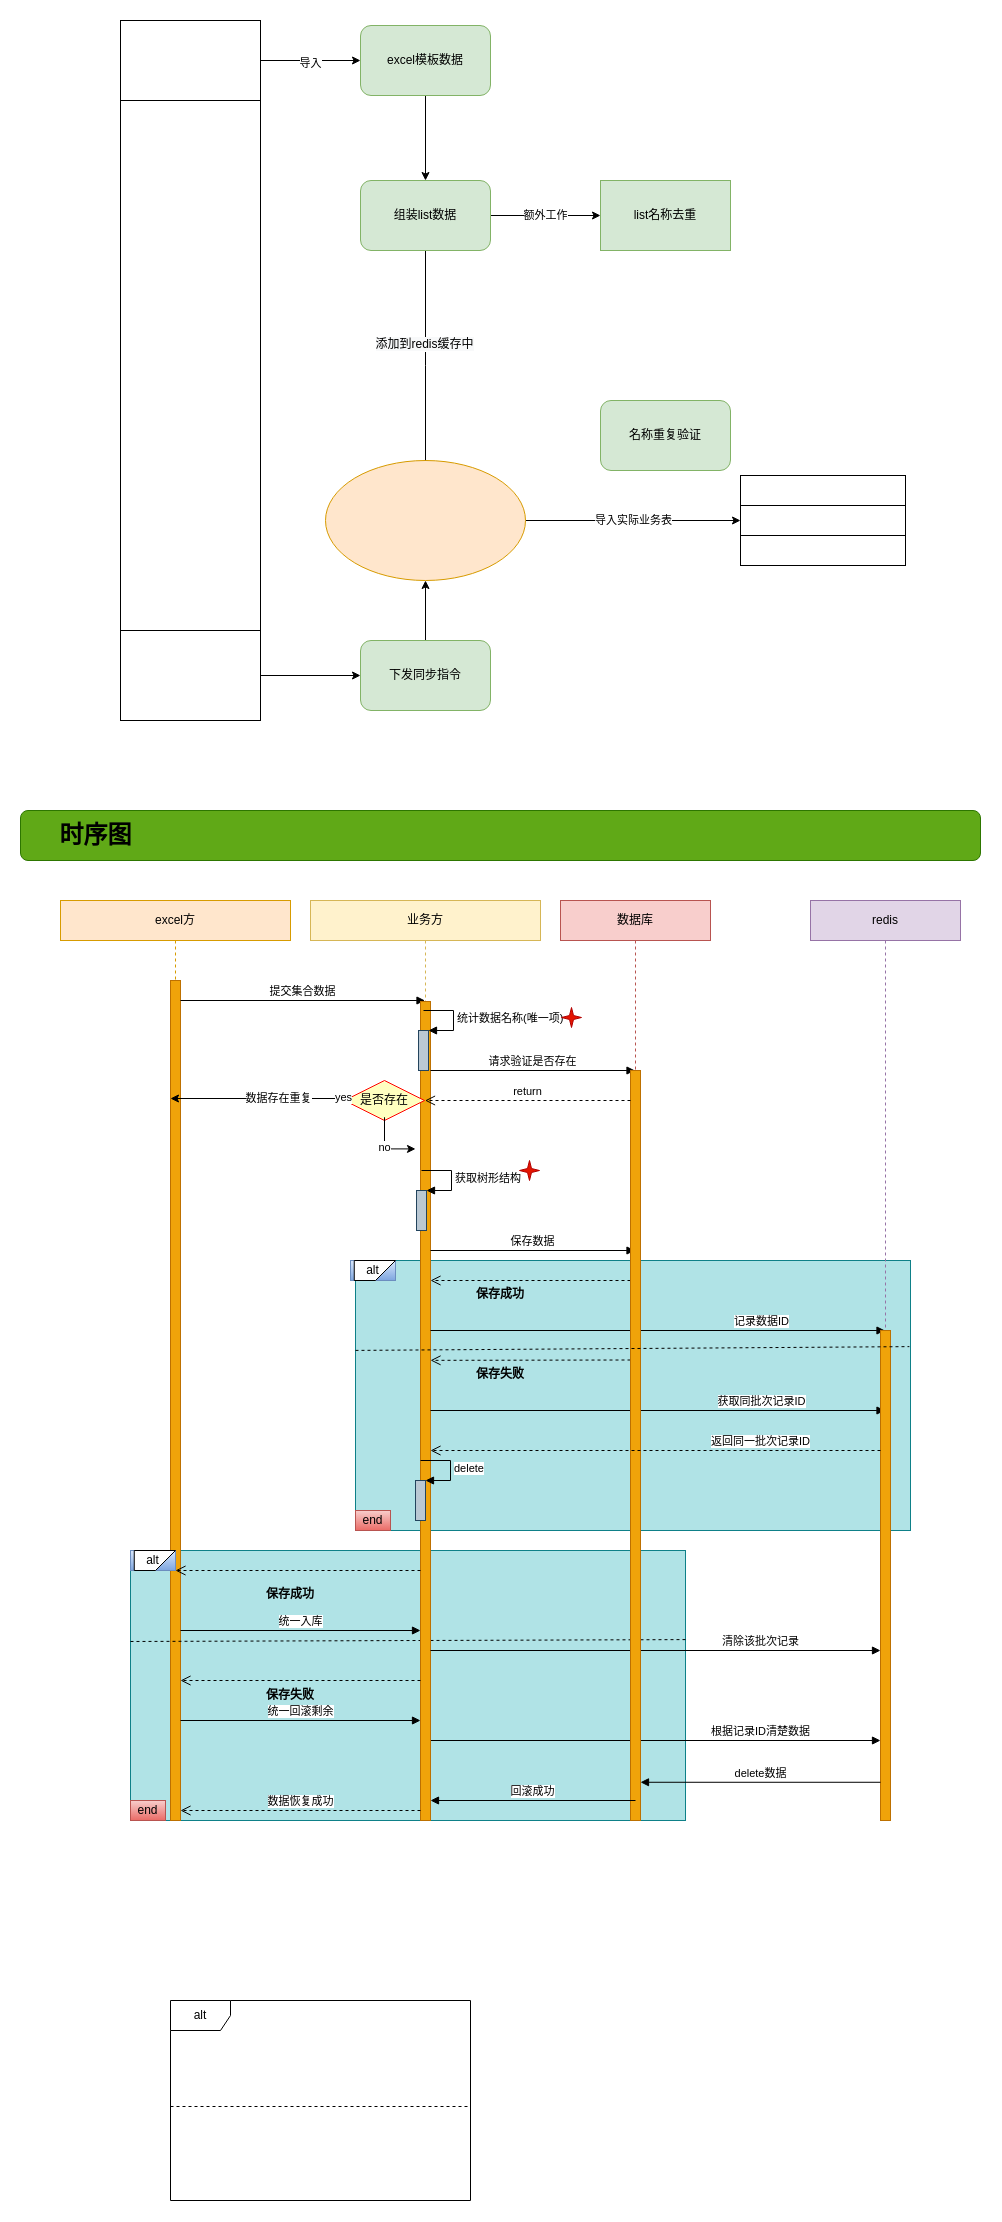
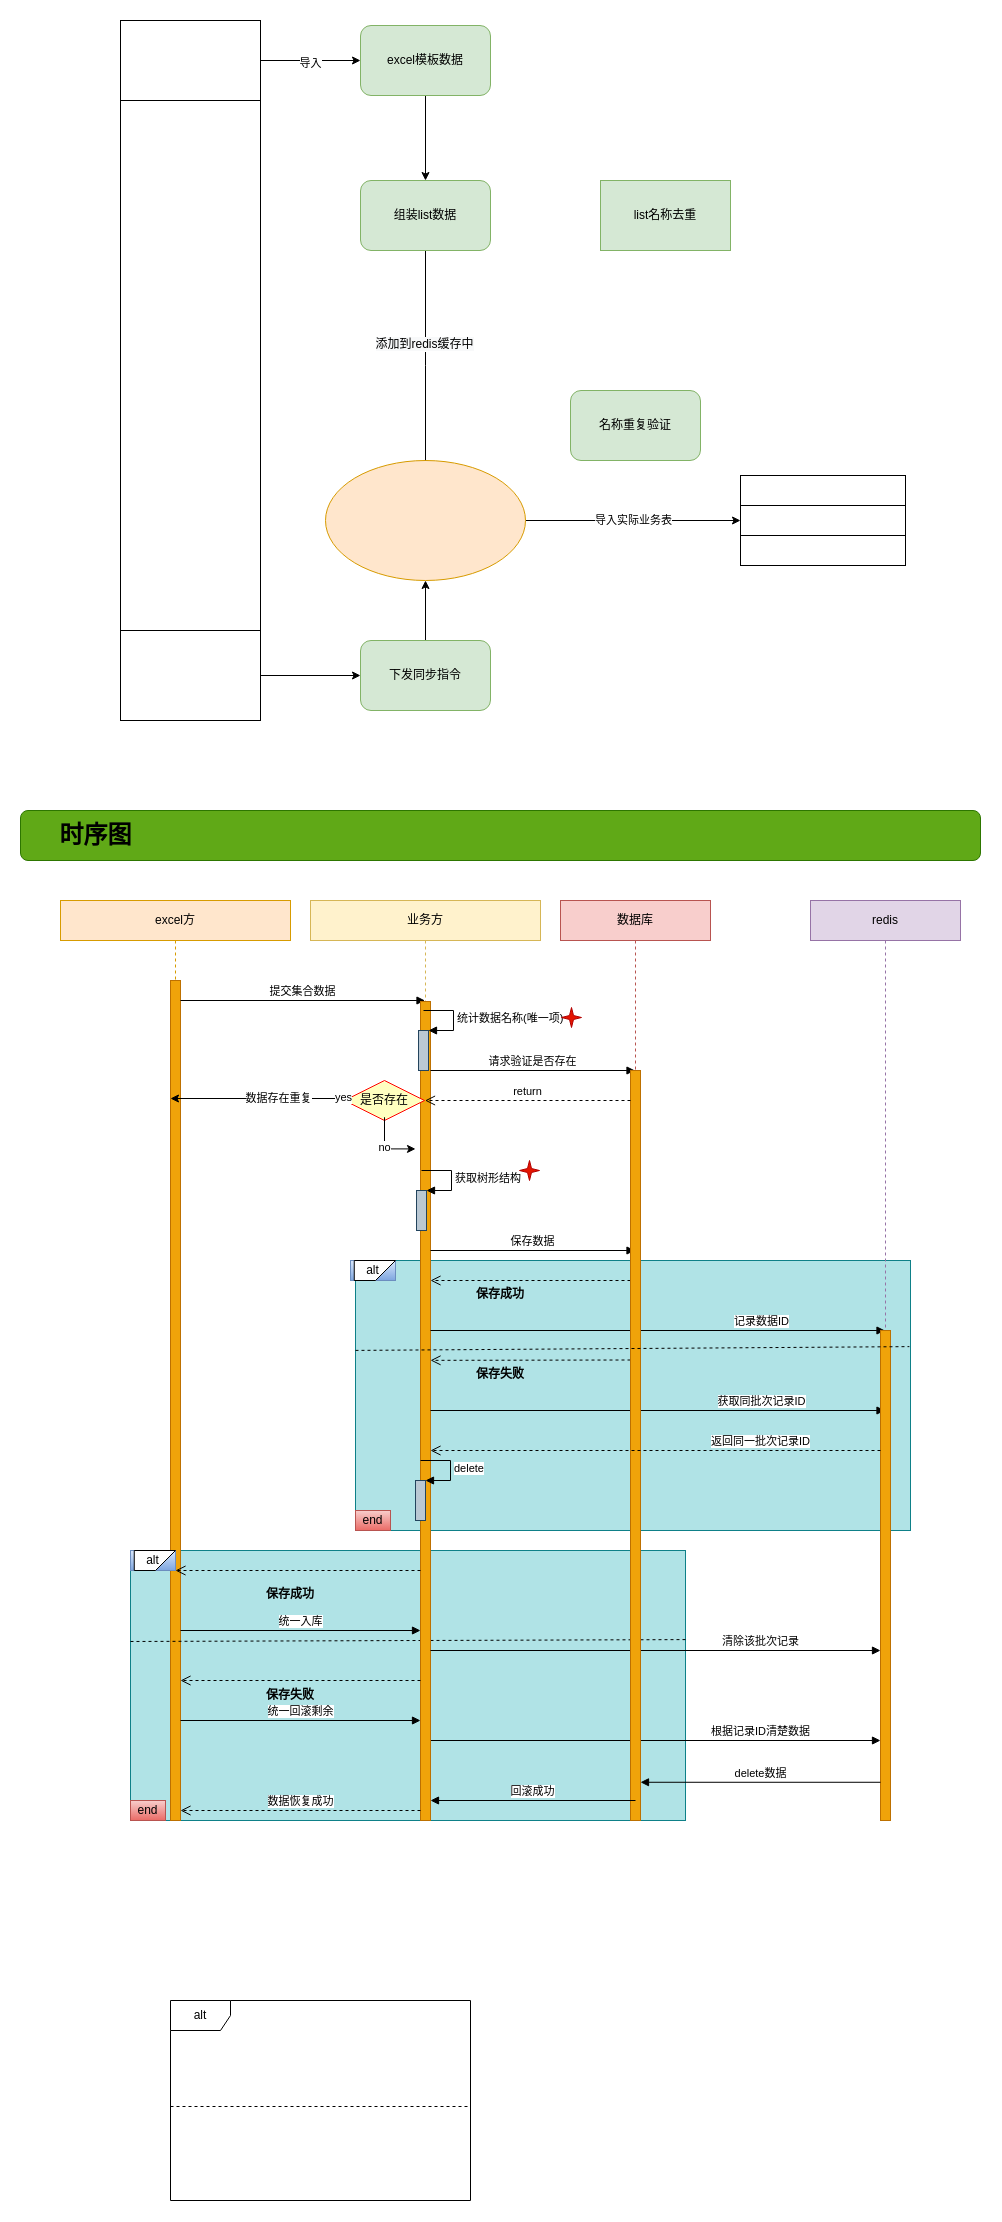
edge "组装list数据" -> "list名称去重": removed, label "额外工作"
node "名称重复验证": moved (666, 436) -> (636, 426)
